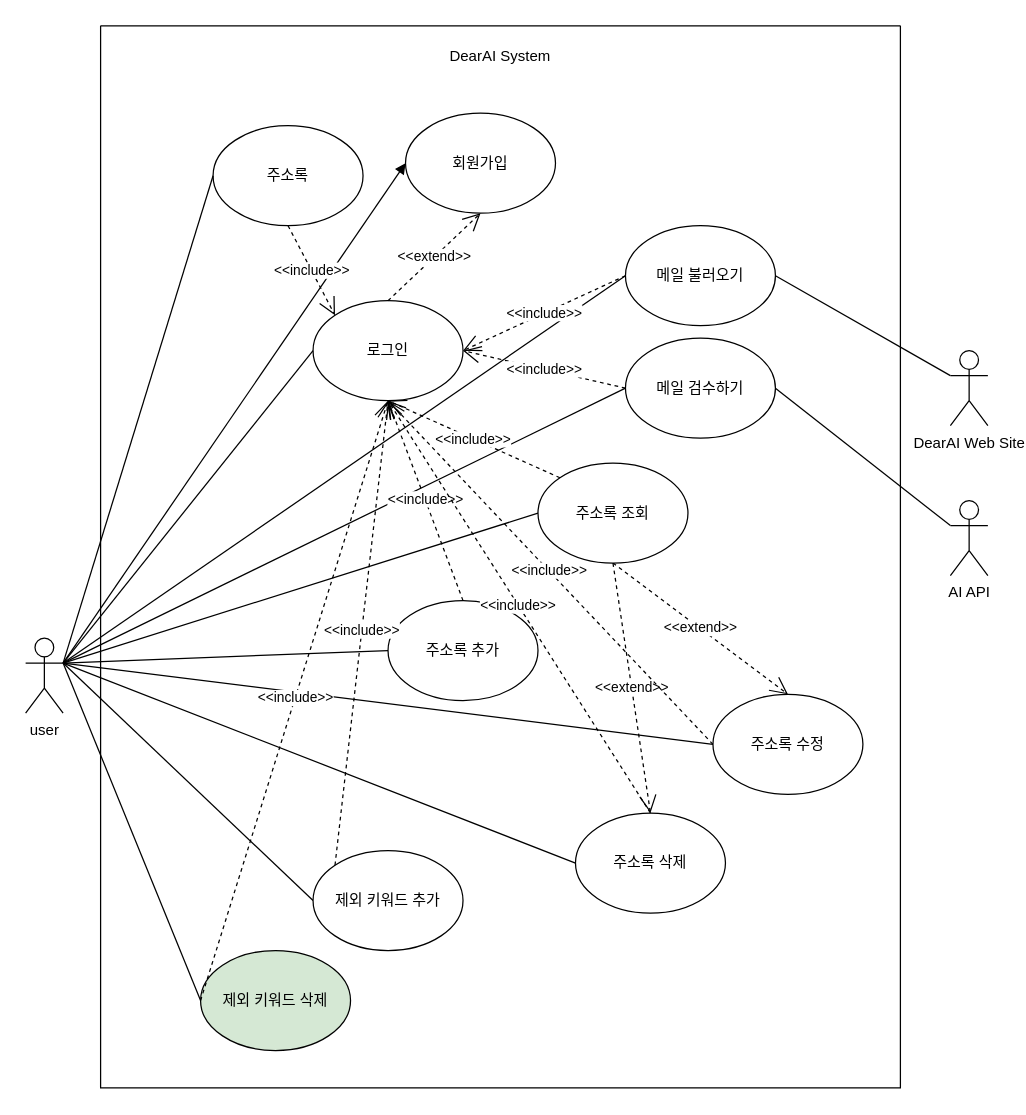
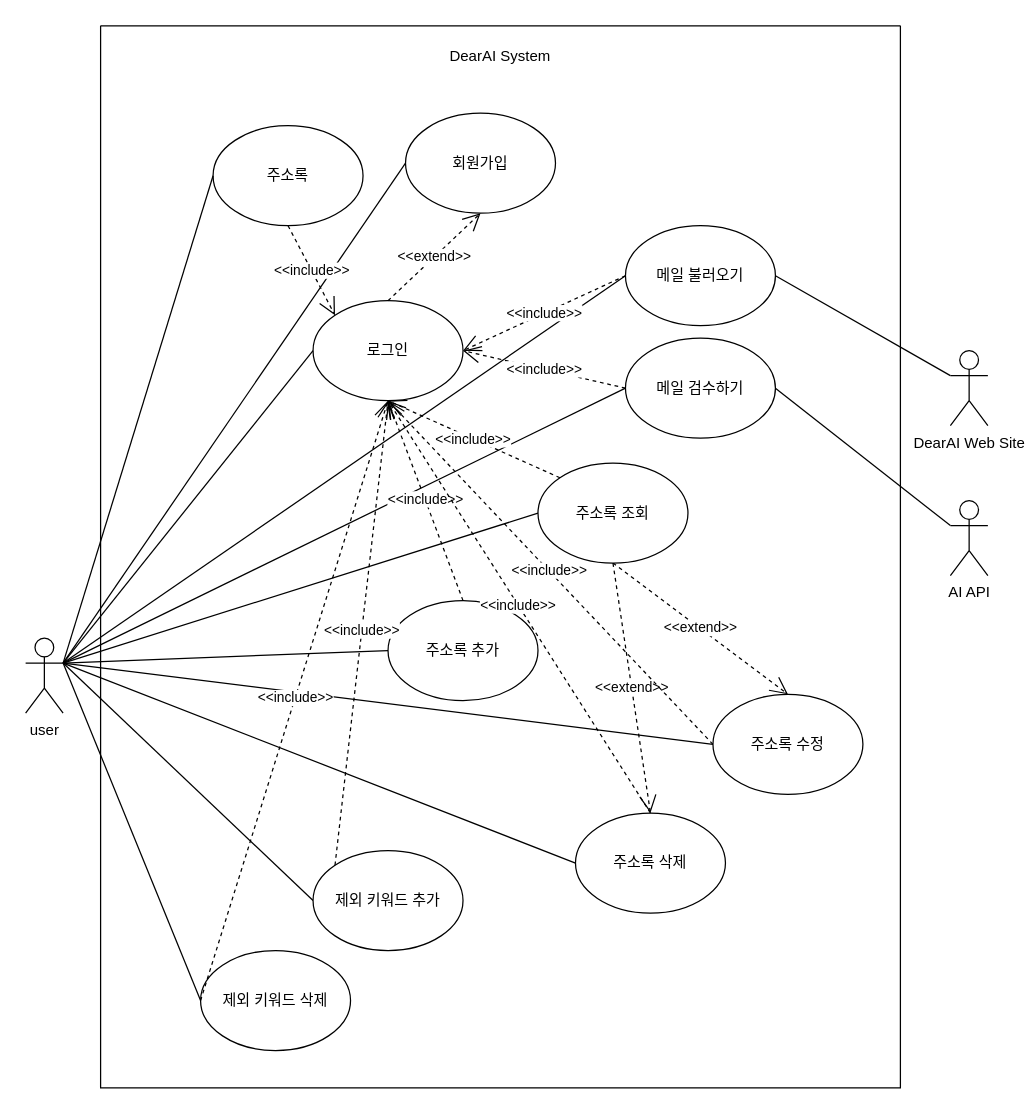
edge "user" -> "회원가입": arrowhead block -> none
node "제외 키워드 삭제": fillcolor #d5e8d4 -> #ffffff
